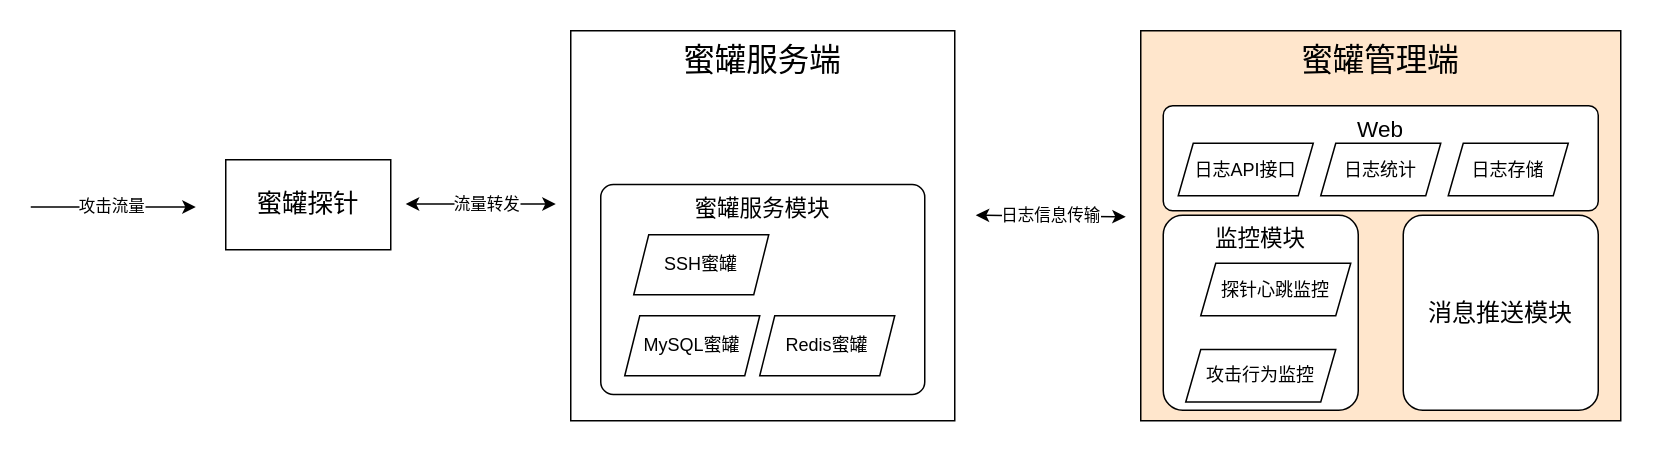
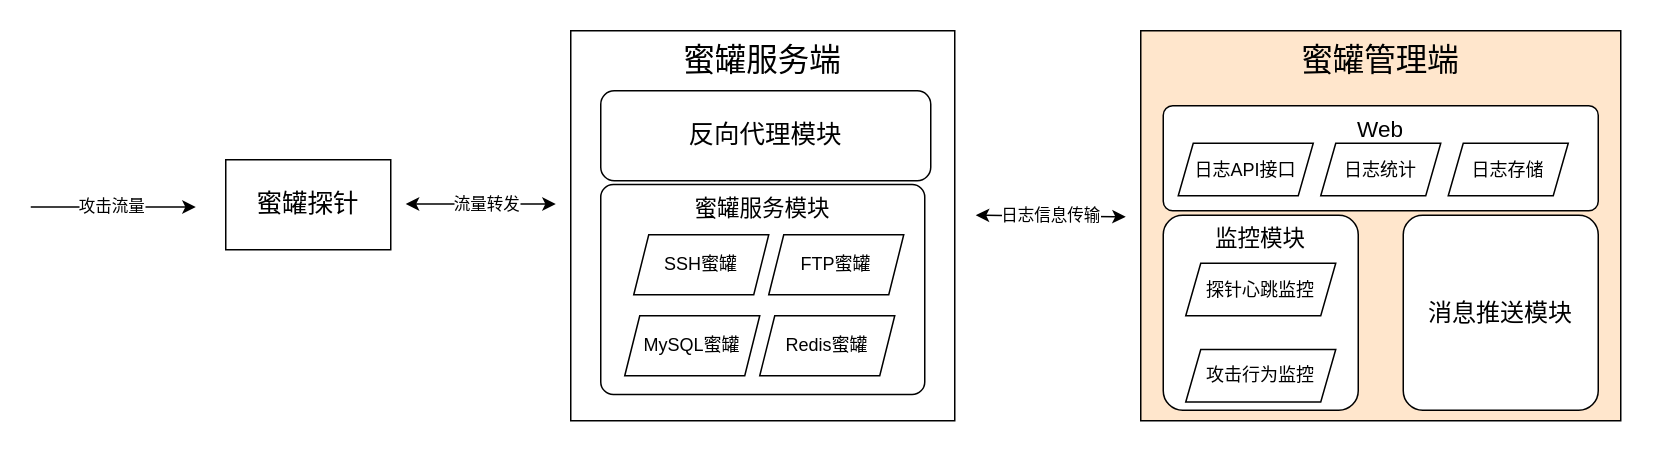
node "反向代理模块": added
node "FTP蜜罐": added
node "探针心跳监控": moved (1276, 290) -> (1261, 290)
